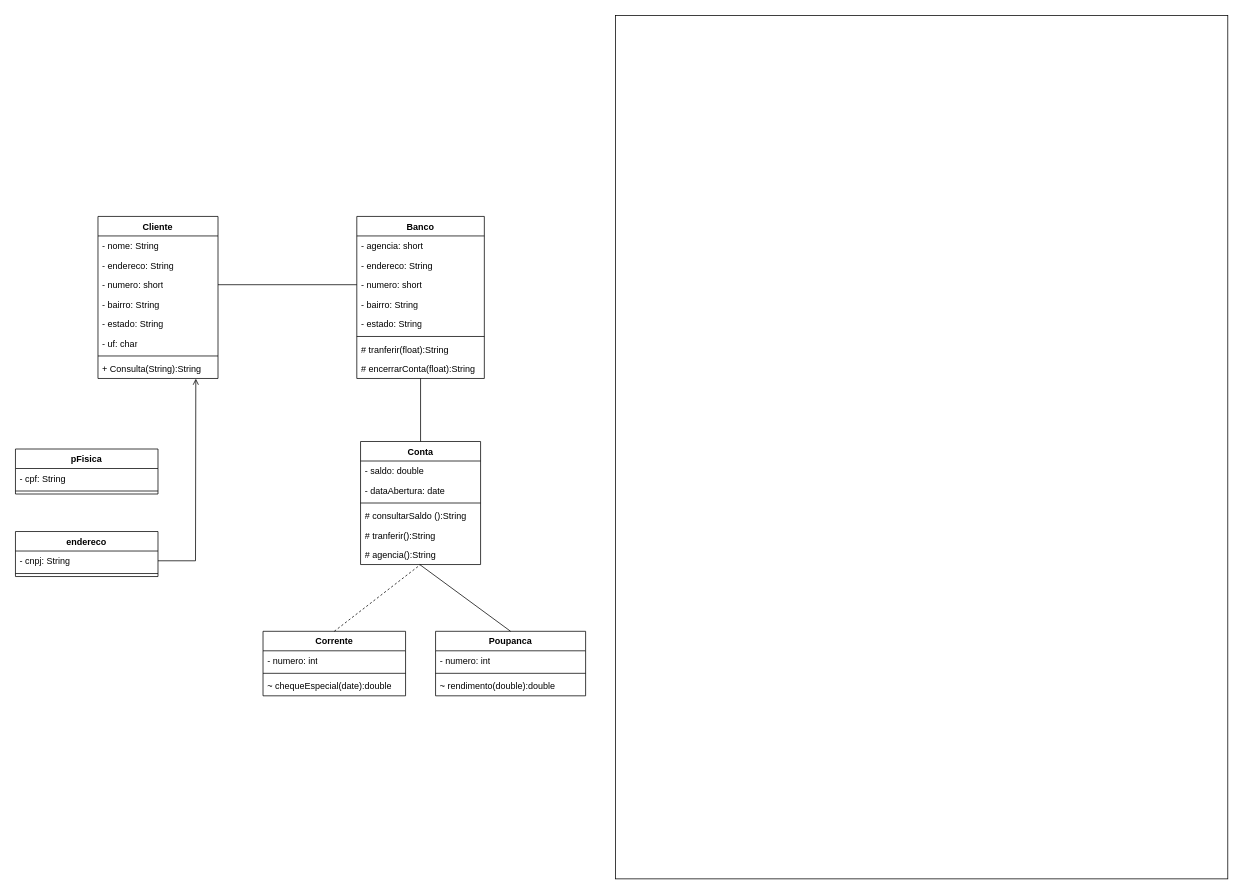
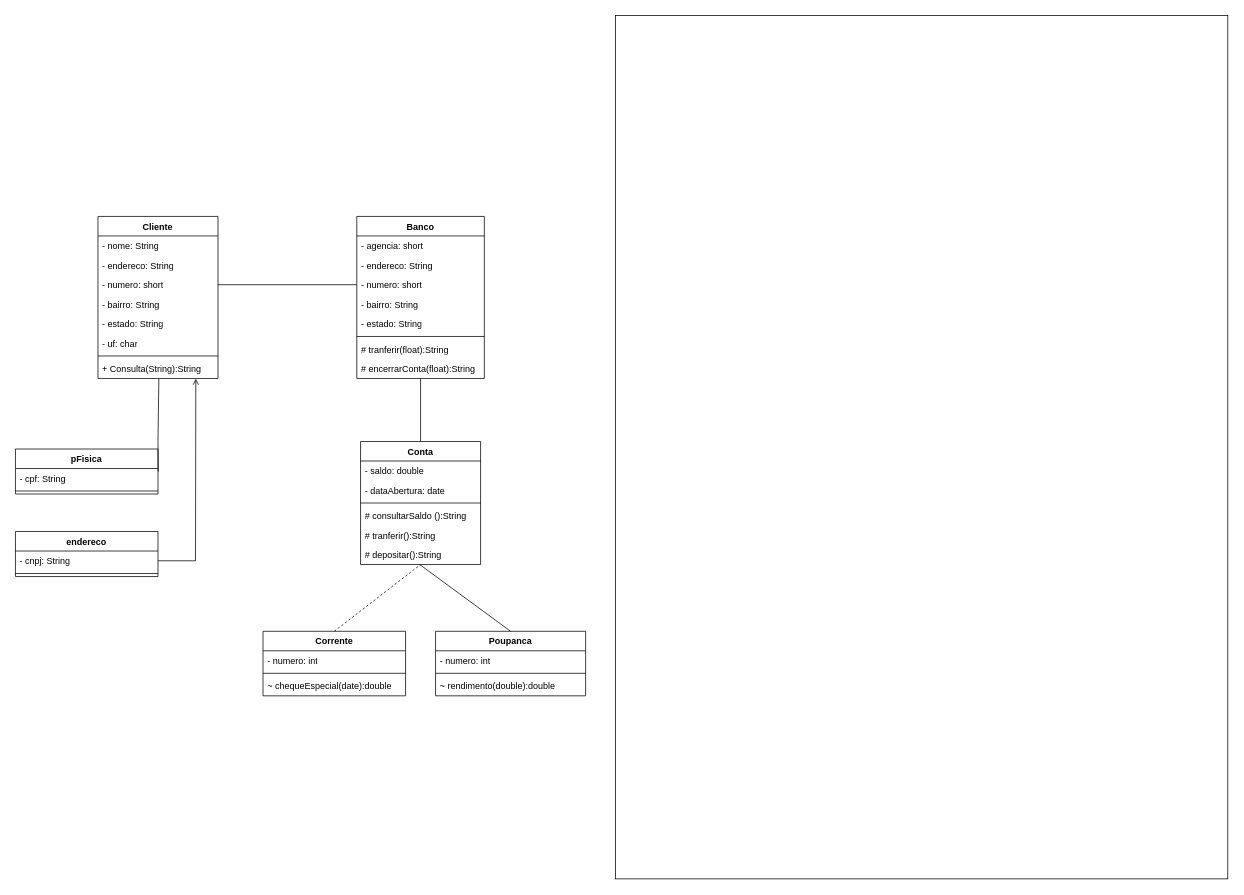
edge "+ Consulta(String):String" -- "- cpf: String": added
node "# agencia():String": label "# agencia():String" -> "# depositar():String"
